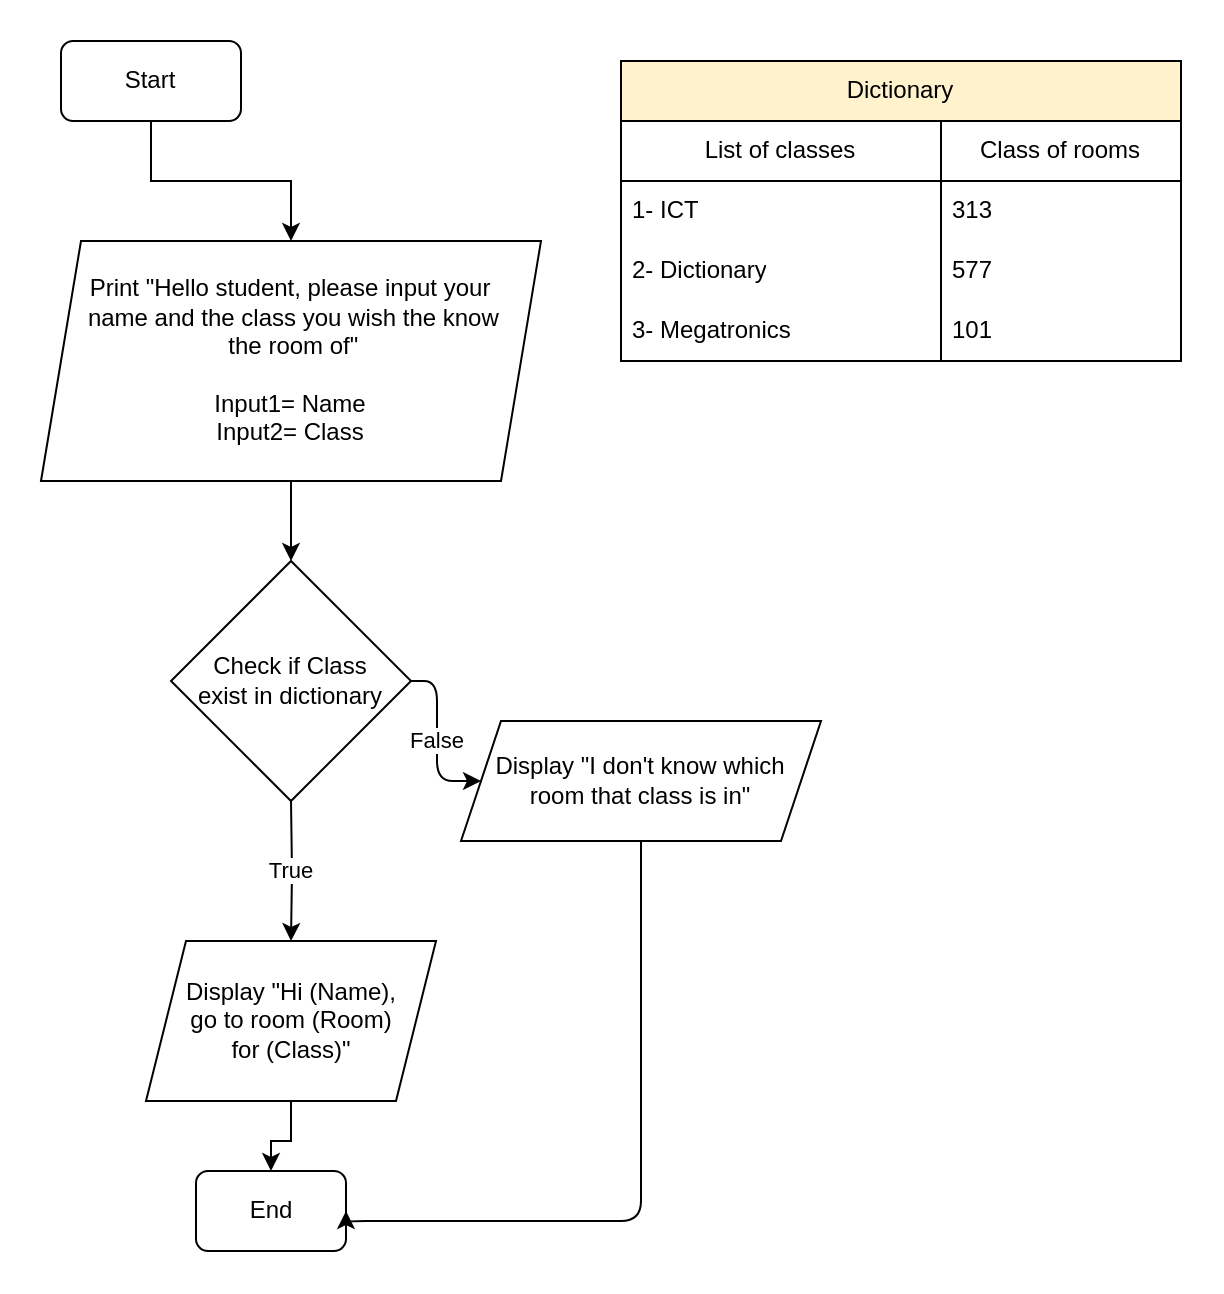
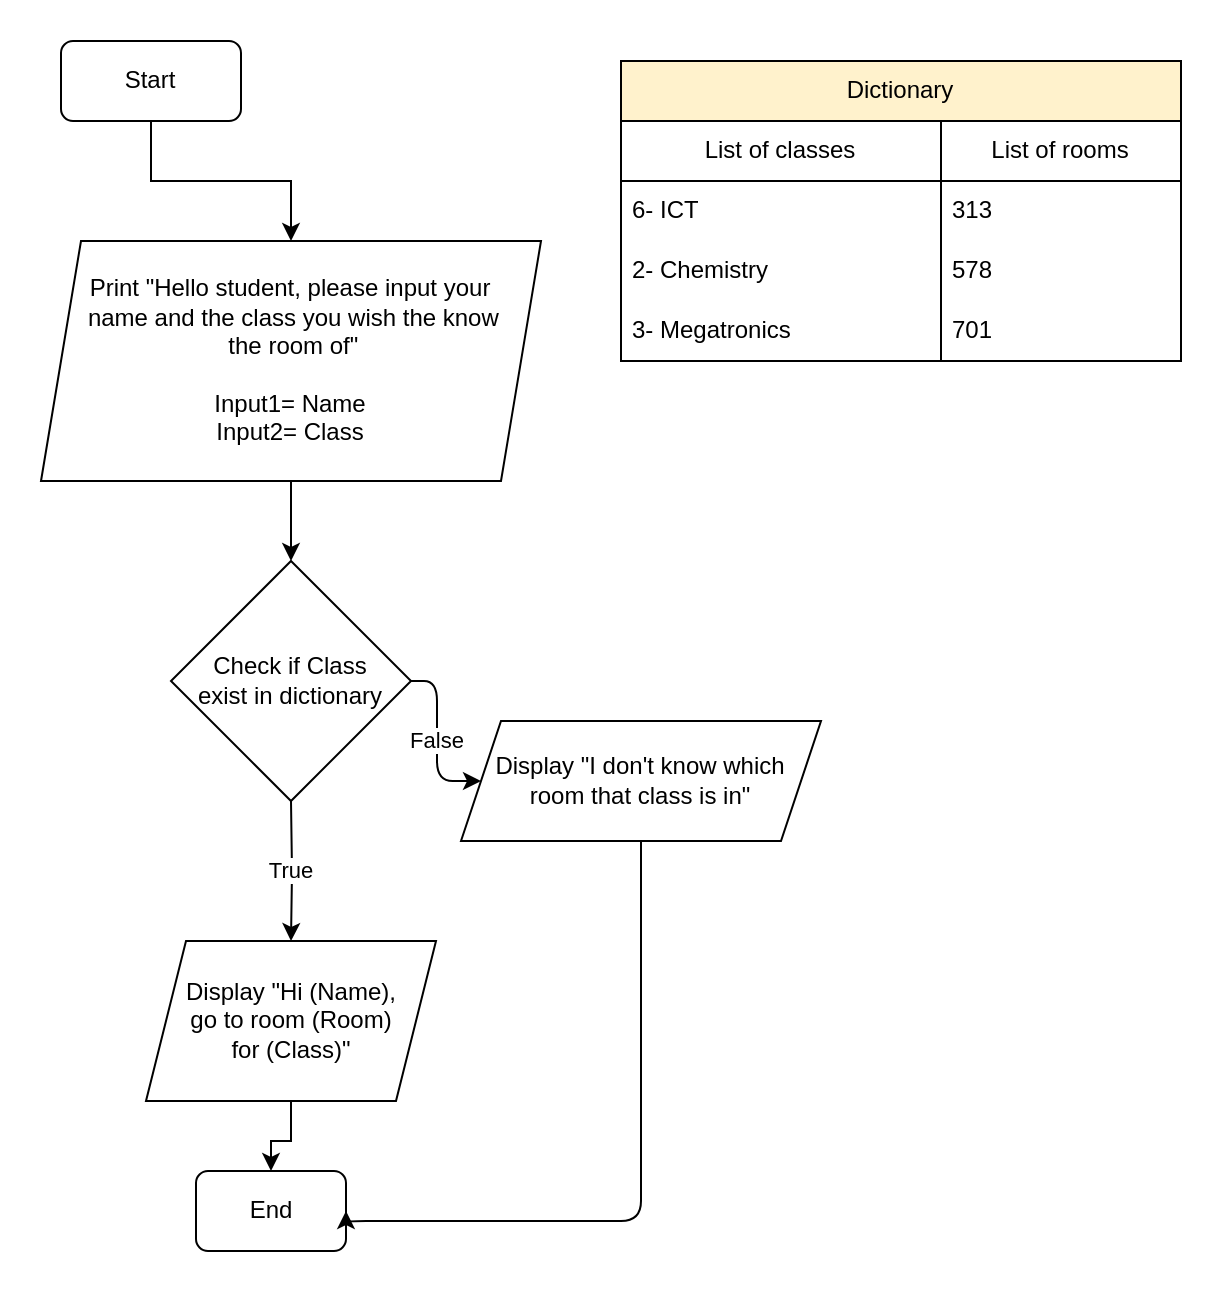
node "Class of rooms": label "Class of rooms" -> "List of rooms"
node "1- ICT": label "1- ICT" -> "6- ICT"
node "2- Dictionary": label "2- Dictionary" -> "2- Chemistry"
node "577": label "577" -> "578"
node "101": label "101" -> "701"
